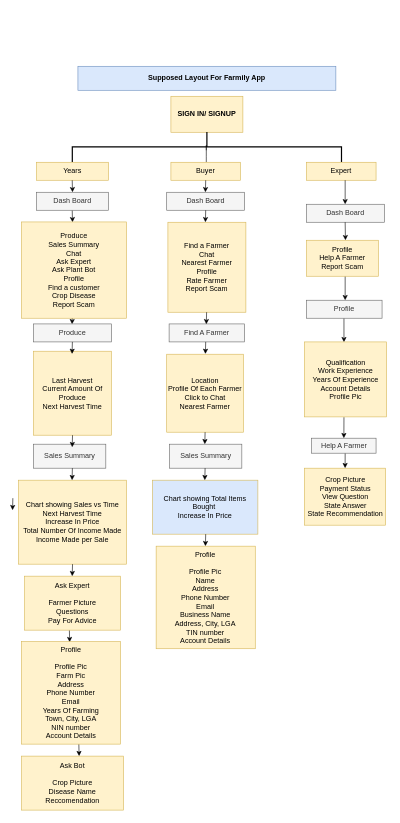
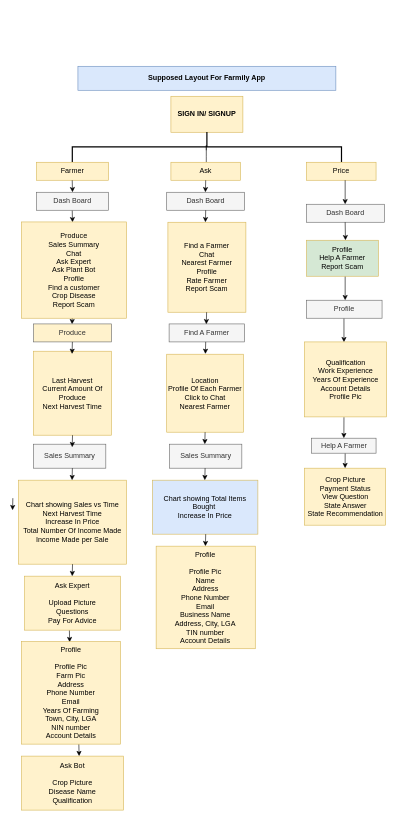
node "Years": label "Years" -> "Farmer"
node "Buyer": label "Buyer" -> "Ask"
node "Expert": label "Expert" -> "Price"
node "Profile Help A Farmer Report Scam": fillcolor #fff2cc -> #d5e8d4
node "Produce": fillcolor #f5f5f5 -> #fff2cc
node "Ask Expert Farmer Picture Questions Pay For Advice": label "Ask Expert Farmer Picture Questions Pay For Advice" -> "Ask Expert Upload Picture Questions Pay For Advice"
node "Ask Bot Crop Picture Disease Name Reccomendation": label "Ask Bot Crop Picture Disease Name Reccomendation" -> "Ask Bot Crop Picture Disease Name Qualification"
